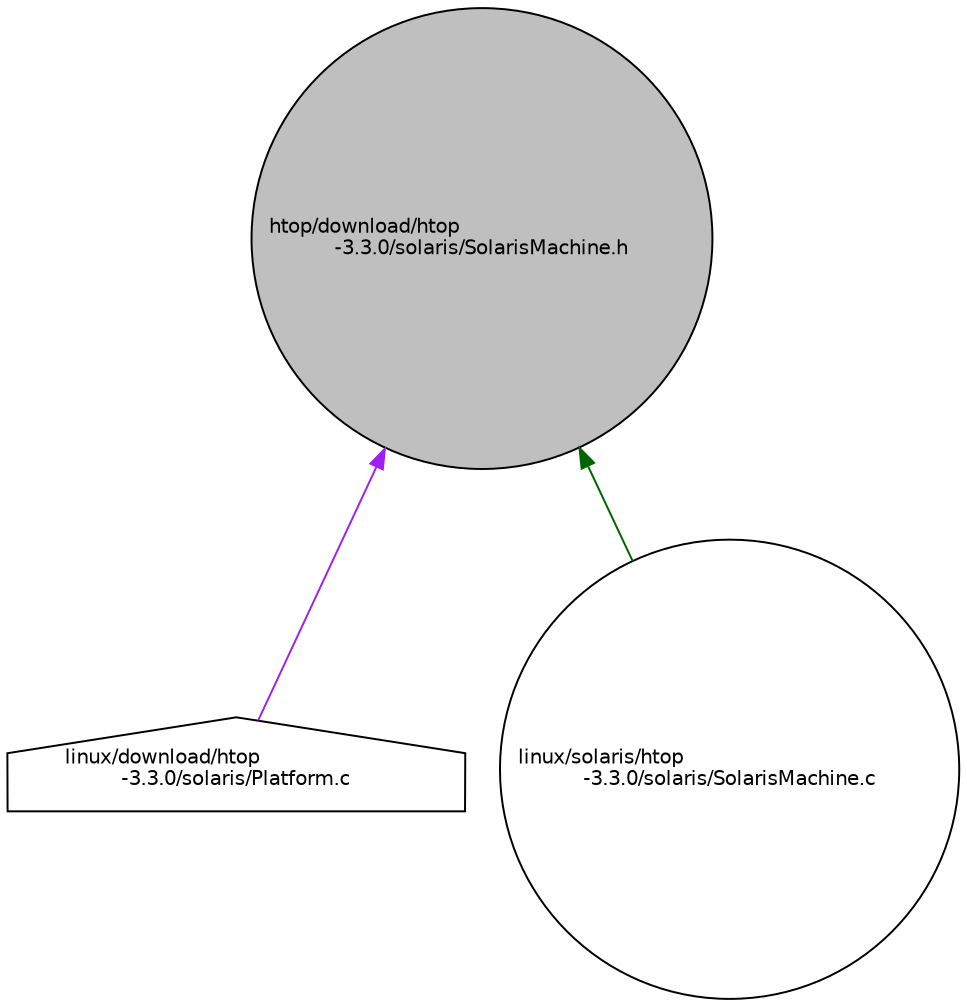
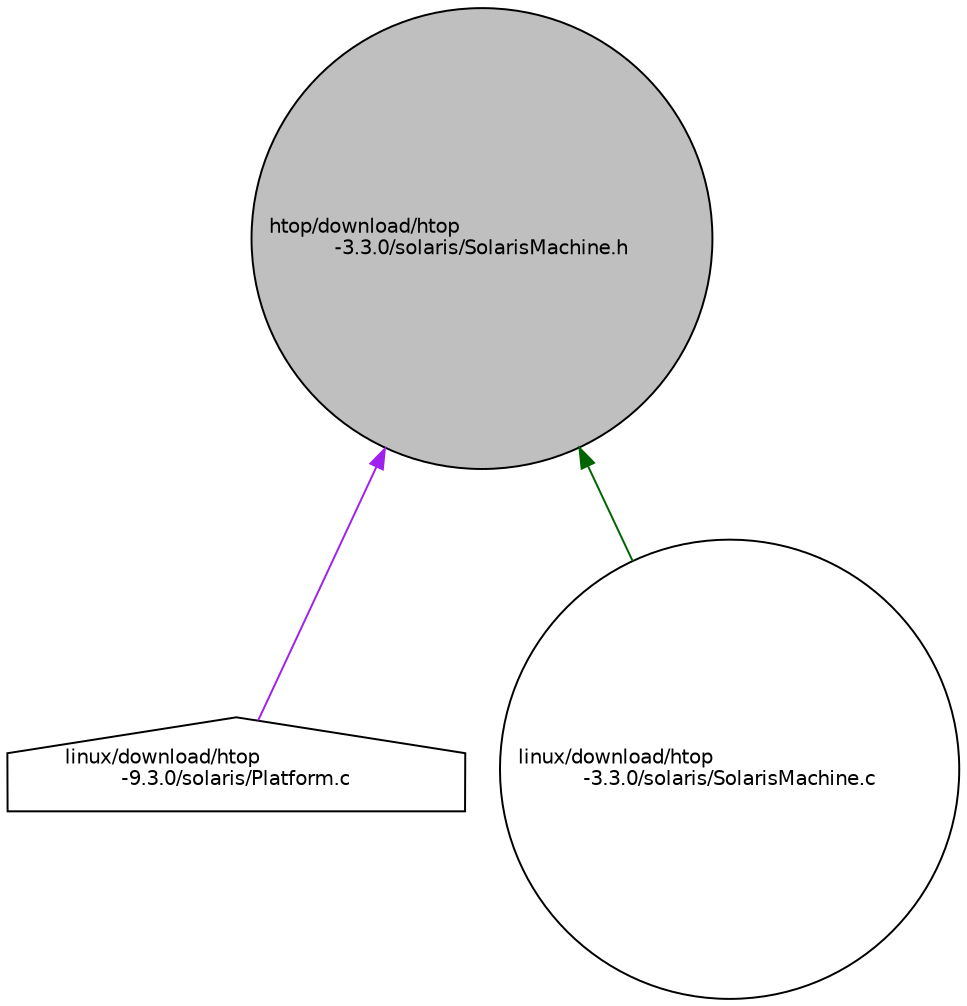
node "linux/download/htop -3.3.0/solaris/Platform.c": label "linux/download/htop -3.3.0/solaris/Platform.c" -> "linux/download/htop -9.3.0/solaris/Platform.c"
node "linux/solaris/htop -3.3.0/solaris/SolarisMachine.c": label "linux/solaris/htop -3.3.0/solaris/SolarisMachine.c" -> "linux/download/htop -3.3.0/solaris/SolarisMachine.c"
